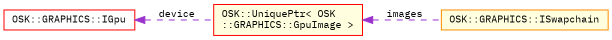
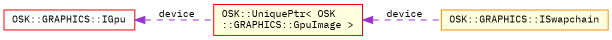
edge "OSK::GRAPHICS::ISwapchain" -> "OSK::UniquePtr< OSK ::GRAPHICS::GpuImage >": label " images" -> " device"
